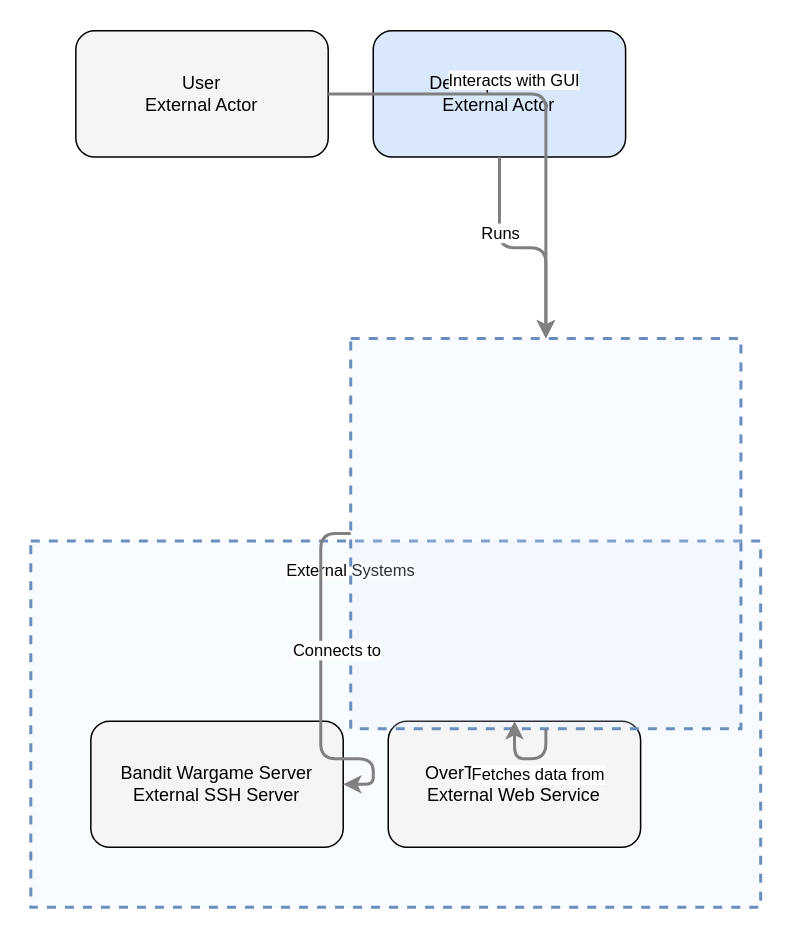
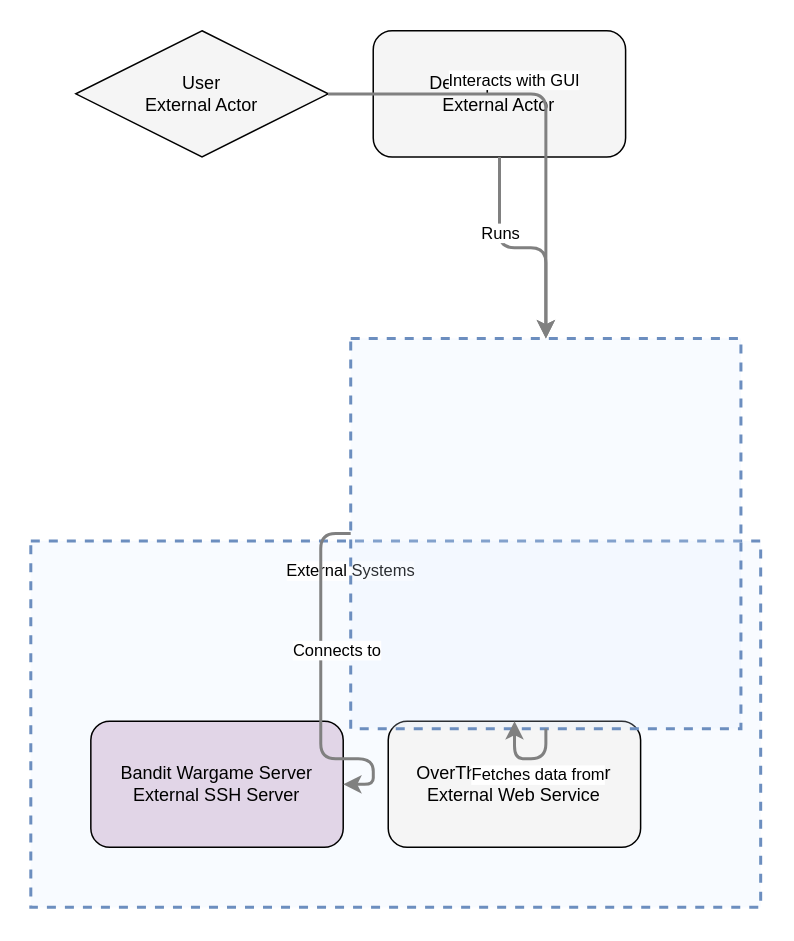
node "User External Actor": shape rounded rectangle -> diamond
node "Developer/Admin External Actor": fillcolor #dae8fc -> #f5f5f5
node "Bandit Wargame Server External SSH Server": fillcolor #f5f5f5 -> #e1d5e7
node "OverTheWire Website External Web Service": label "OverTheWire Website External Web Service" -> "OverTheWire Developer External Web Service"
